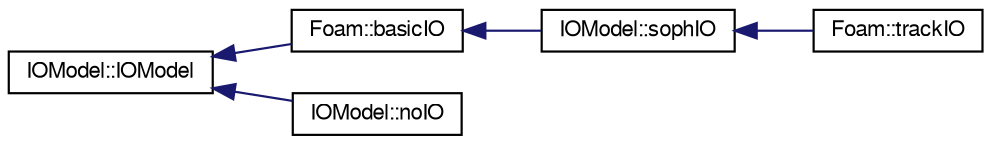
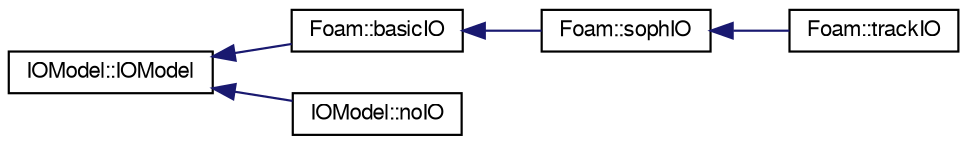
node "IOModel::sophIO": label "IOModel::sophIO" -> "Foam::sophIO"
